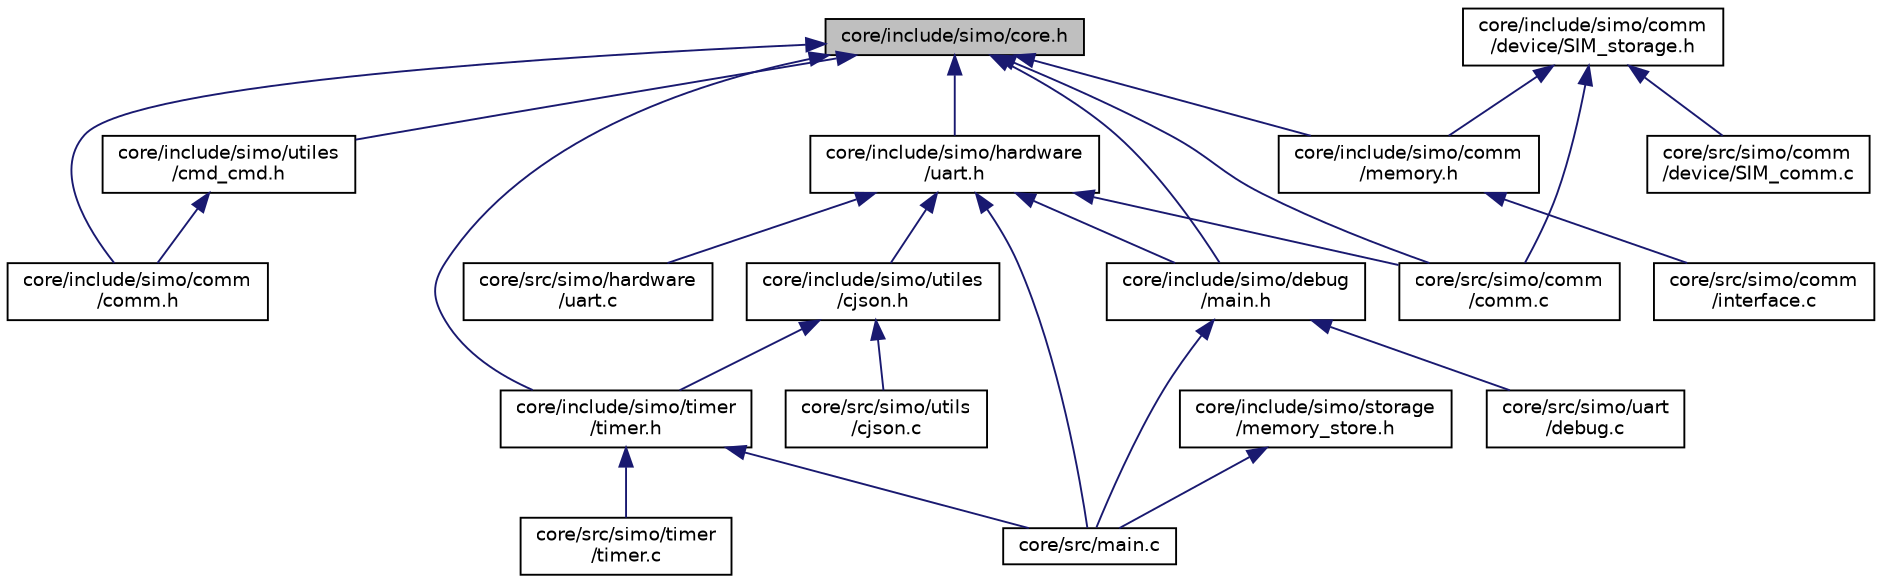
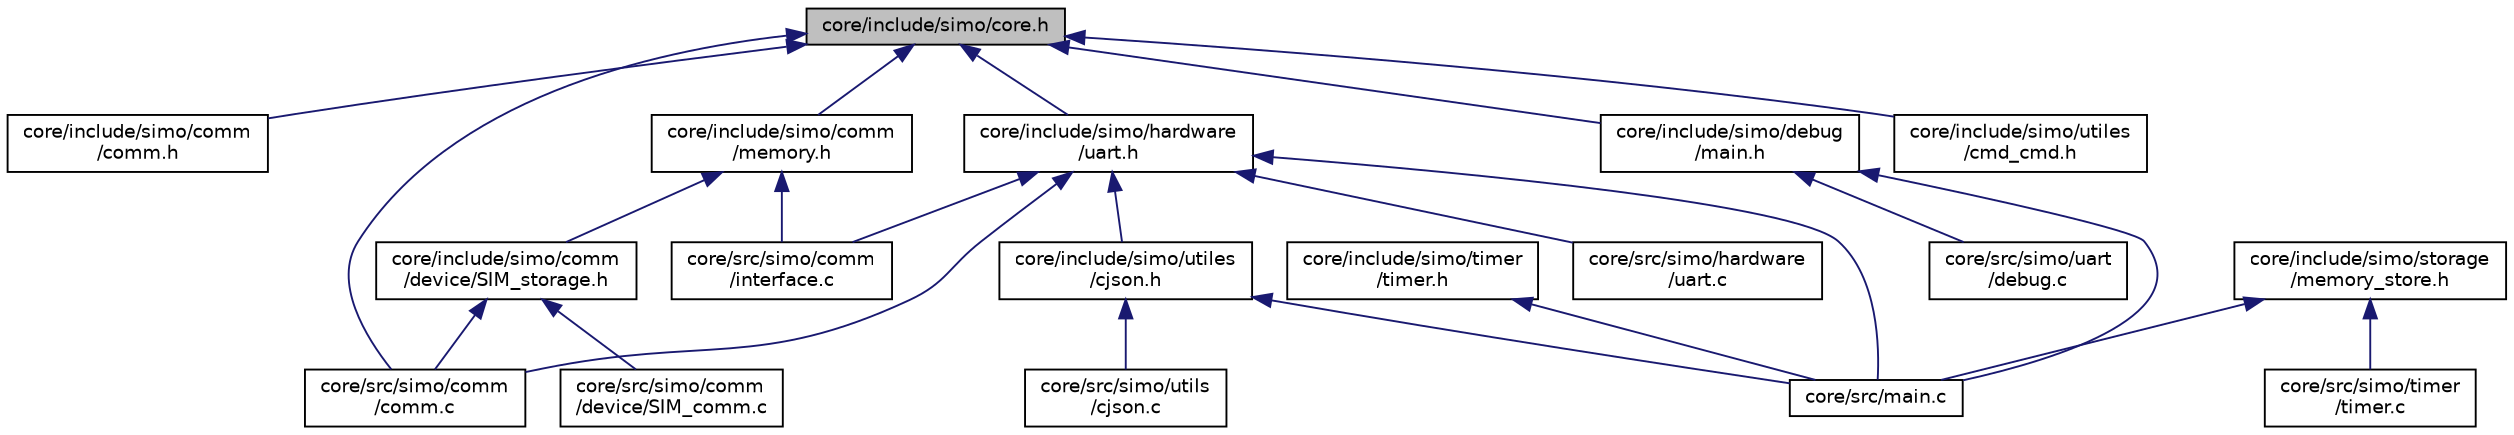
edge "core/include/simo/comm /memory.h" -> "core/include/simo/comm /device/SIM_storage.h": reversed
edge "core/include/simo/timer /timer.h" -> "core/include/simo/core.h": removed
edge "core/include/simo/debug /main.h" -> "core/include/simo/hardware /uart.h": now "core/src/simo/comm /interface.c" -> "core/include/simo/hardware /uart.h"
edge "core/include/simo/comm /comm.h" -> "core/include/simo/utiles /cmd_cmd.h": removed
edge "core/include/simo/timer /timer.h" -> "core/include/simo/utiles /cjson.h": now "core/src/main.c" -> "core/include/simo/utiles /cjson.h"
edge "core/src/simo/timer /timer.c" -> "core/include/simo/timer /timer.h": now "core/src/simo/timer /timer.c" -> "core/include/simo/storage /memory_store.h"
